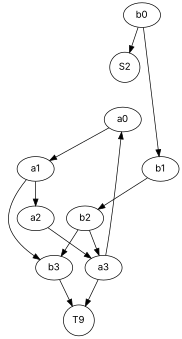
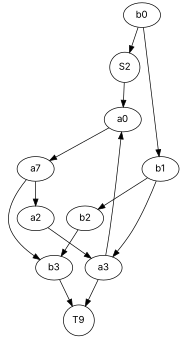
edge "S2" -> "a0": added
node "a1": label "a1" -> "a7"
edge "b2" -> "a3": now "b1" -> "a3"
